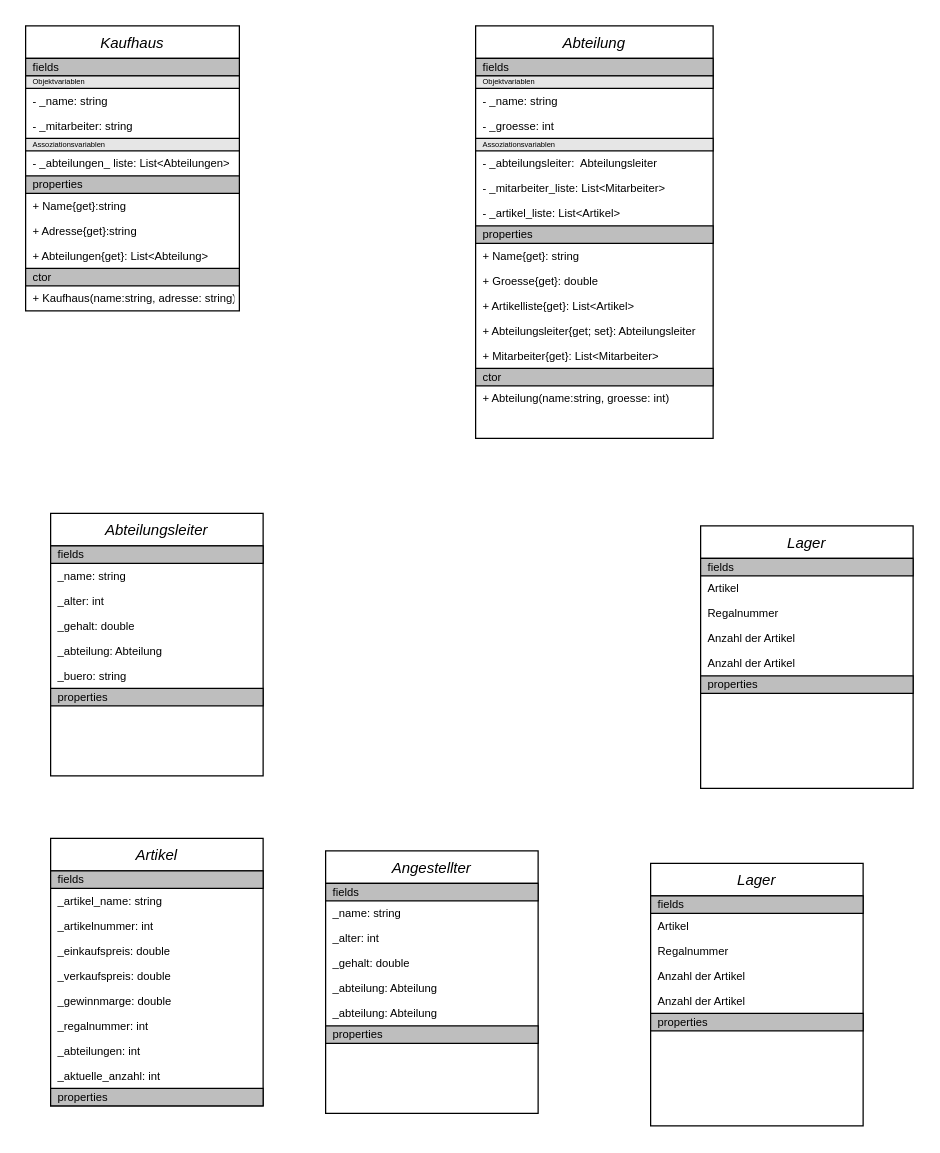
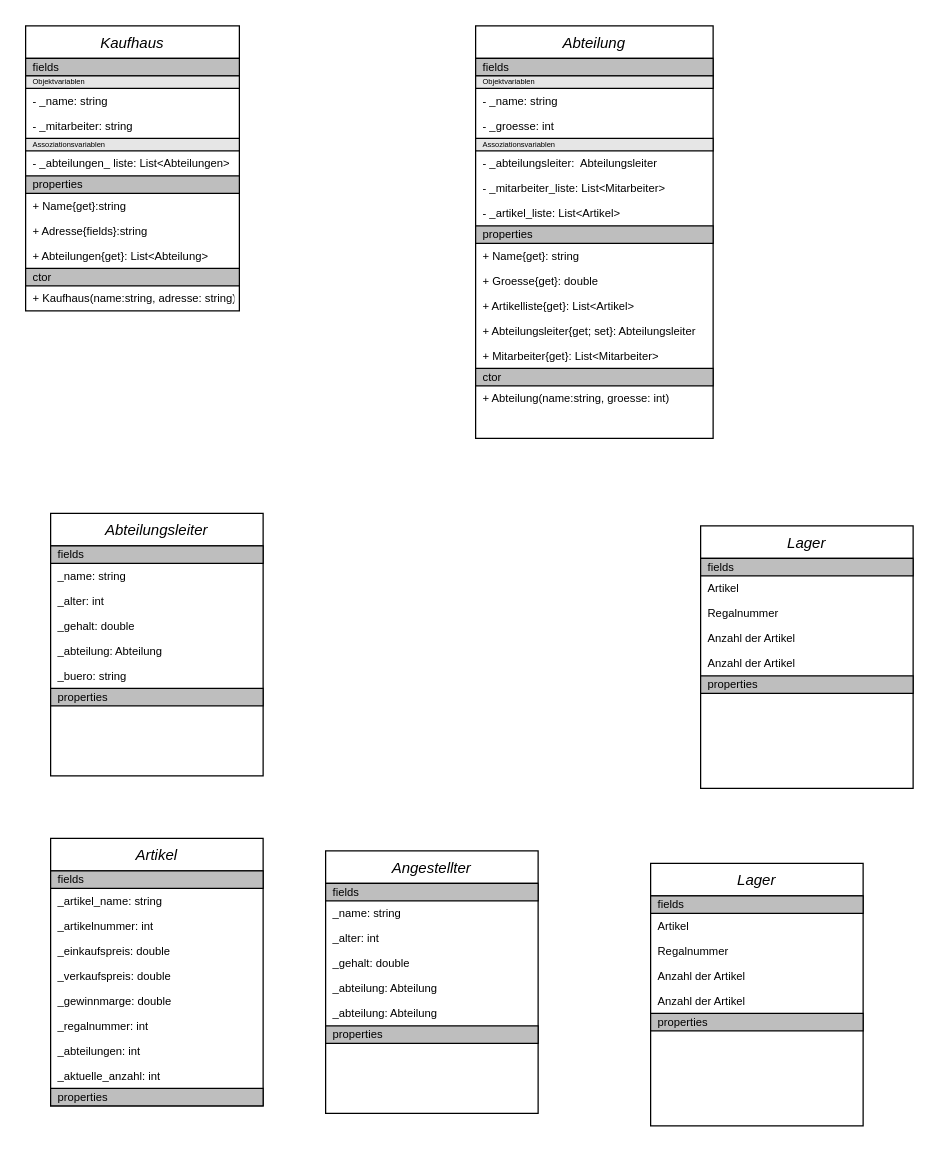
node "+ Adresse{get}:string": label "+ Adresse{get}:string" -> "+ Adresse{fields}:string"
